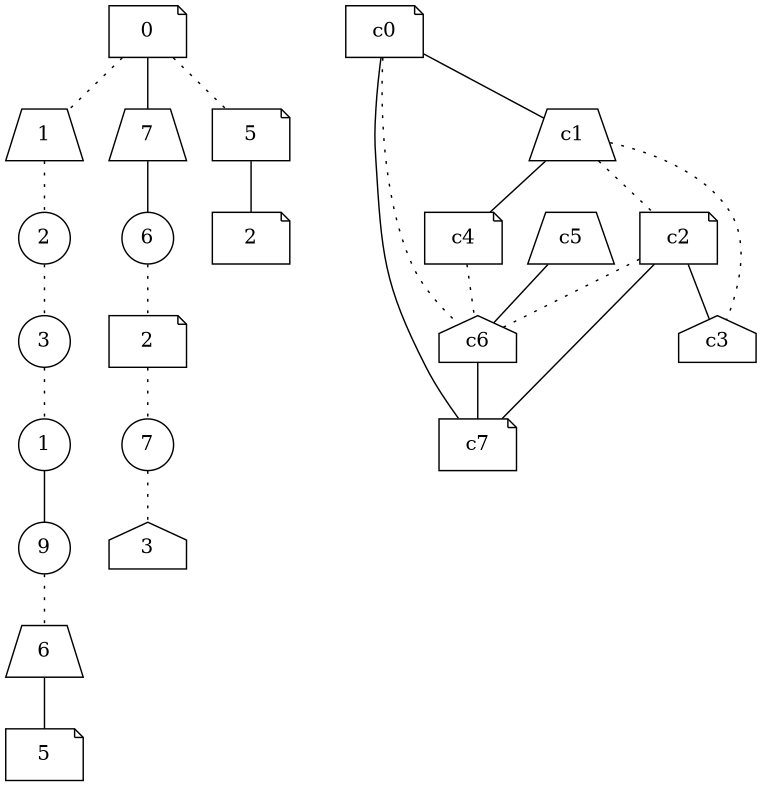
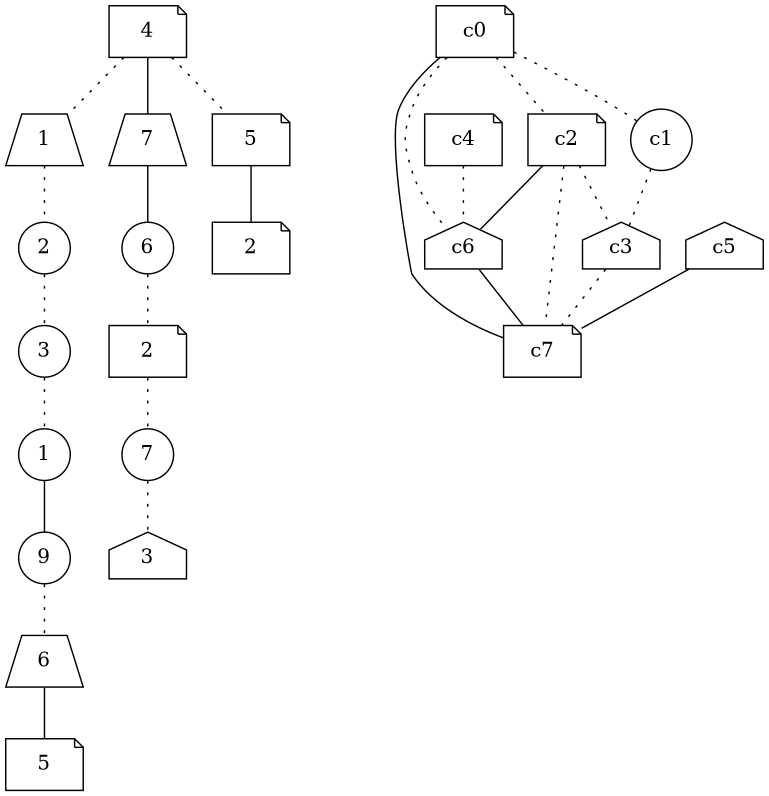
node "0": label "0" -> "4"
edge "c0" -- "c1": style solid -> dotted
node "c1": shape trapezium -> circle
edge "c1" -- "c4": removed
edge "c1" -- "c2": now "c0" -- "c2"
node "c5": shape trapezium -> house
edge "c2" -- "c3": style solid -> dotted
edge "c2" -- "c6": style dotted -> solid
edge "c5" -- "c6": now "c5" -- "c7"
edge "c3" -- "c7": added
edge "c2" -- "c7": style solid -> dotted
